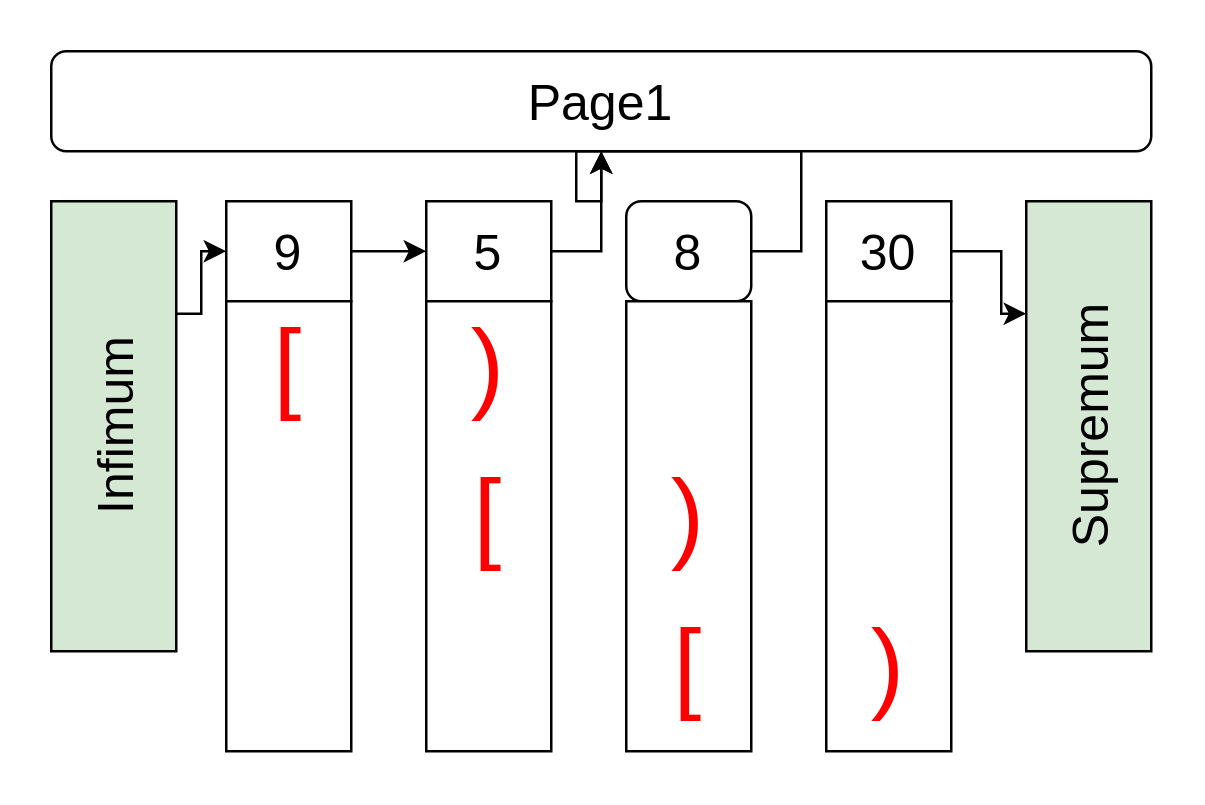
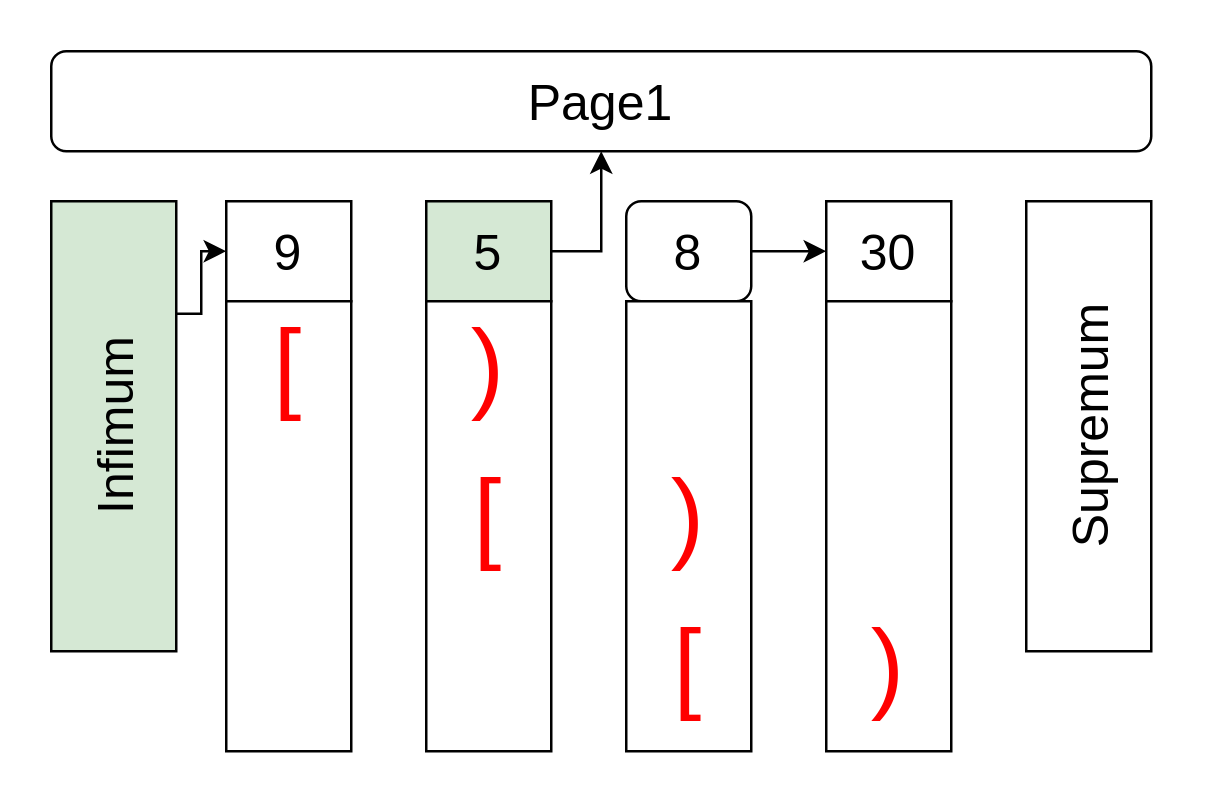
edge "8" -> "Page1": now "8" -> "30"
edge "9" -> "5": removed
node "5": fillcolor #ffffff -> #d5e8d4
edge "30" -> "Supremum": removed
node "Supremum": fillcolor #d5e8d4 -> #ffffff
